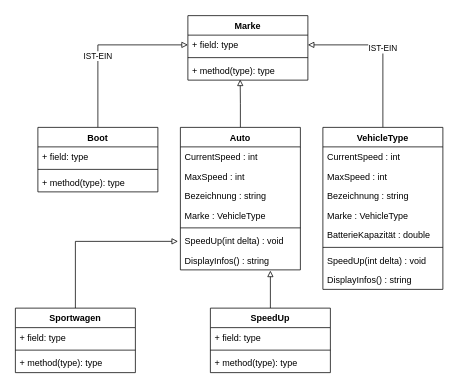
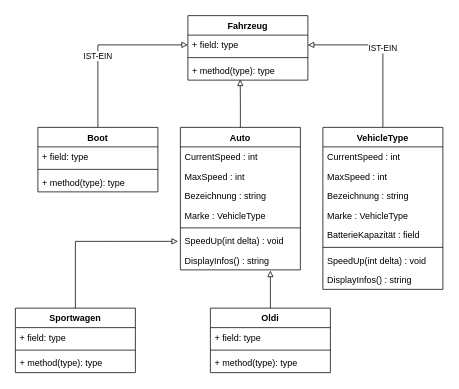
node "Marke": label "Marke" -> "Fahrzeug"
node "BatterieKapazität : double": label "BatterieKapazität : double" -> "BatterieKapazität : field"
node "SpeedUp": label "SpeedUp" -> "Oldi"
